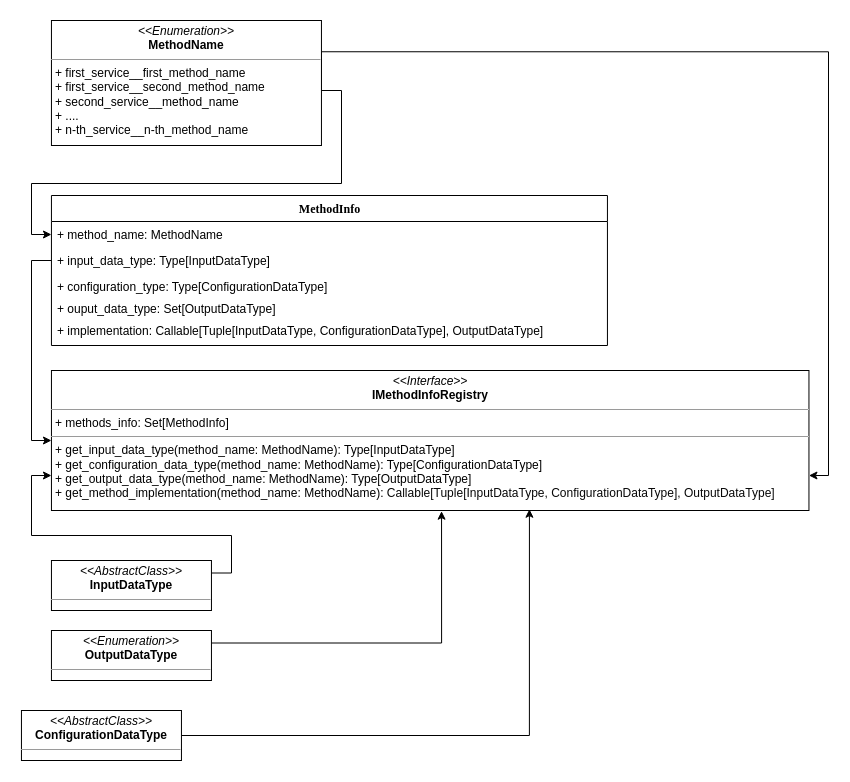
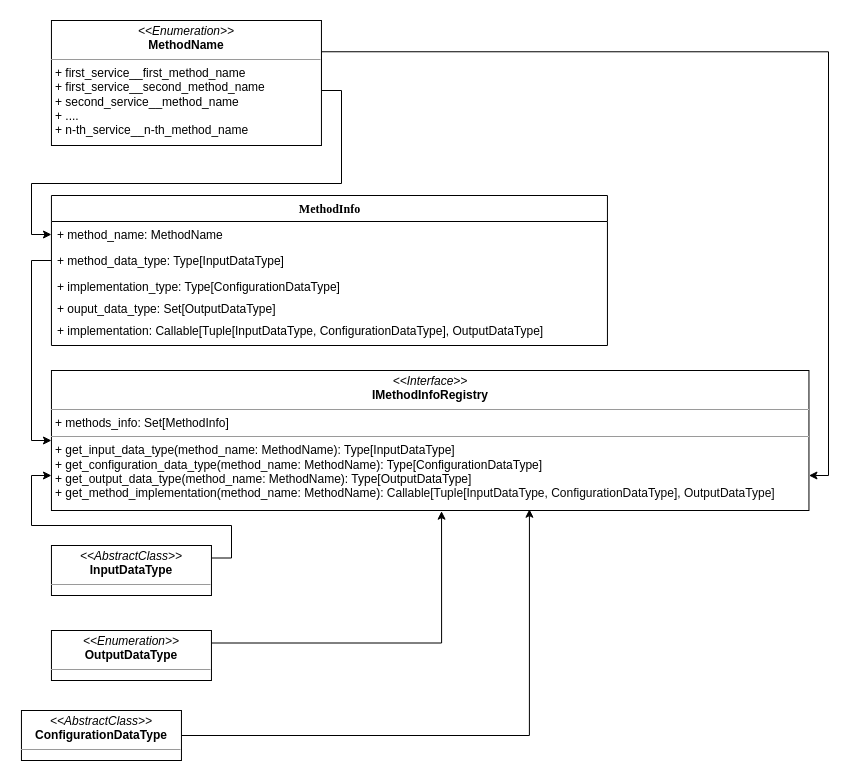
node "+ input_data_type: Type[InputDataType]": label "+ input_data_type: Type[InputDataType]" -> "+ method_data_type: Type[InputDataType]"
node "+ configuration_type: Type[ConfigurationDataType]": label "+ configuration_type: Type[ConfigurationDataType]" -> "+ implementation_type: Type[ConfigurationDataType]"
node "<<AbstractClass>> InputDataType": moved (131, 586) -> (131, 571)
